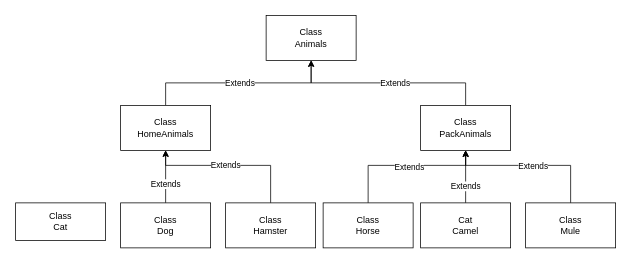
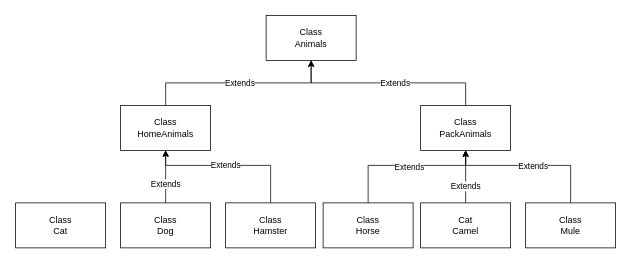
node "Class Cat": size 90x38 -> 90x45
